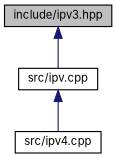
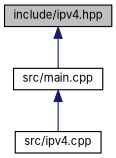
node "include/ipv3.hpp": label "include/ipv3.hpp" -> "include/ipv4.hpp"
node "src/ipv.cpp": label "src/ipv.cpp" -> "src/main.cpp"
